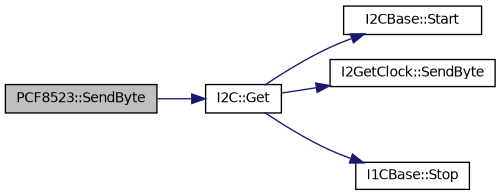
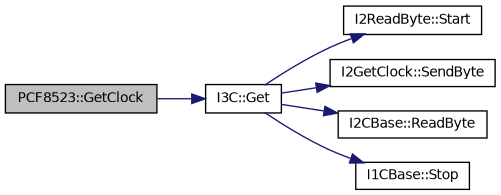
node "I2CBase::Start": label "I2CBase::Start" -> "I2ReadByte::Start"
node "PCF8523::SendByte": label "PCF8523::SendByte" -> "PCF8523::GetClock"
node "I2C::Get": label "I2C::Get" -> "I3C::Get"
node "I2CBase::ReadByte": added
